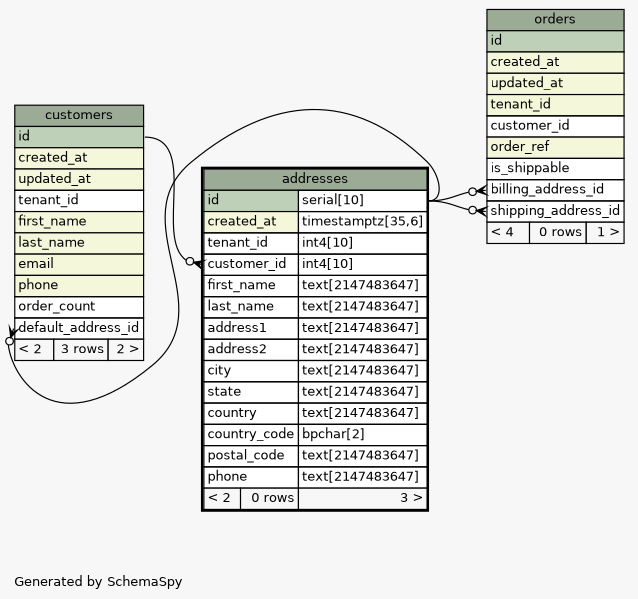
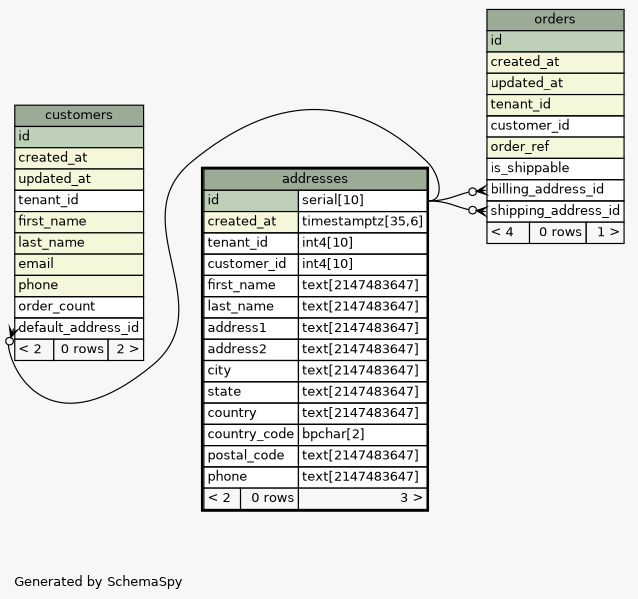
edge "customers" -> "addresses": removed
node "customers": text "3 rows" -> "0 rows"
